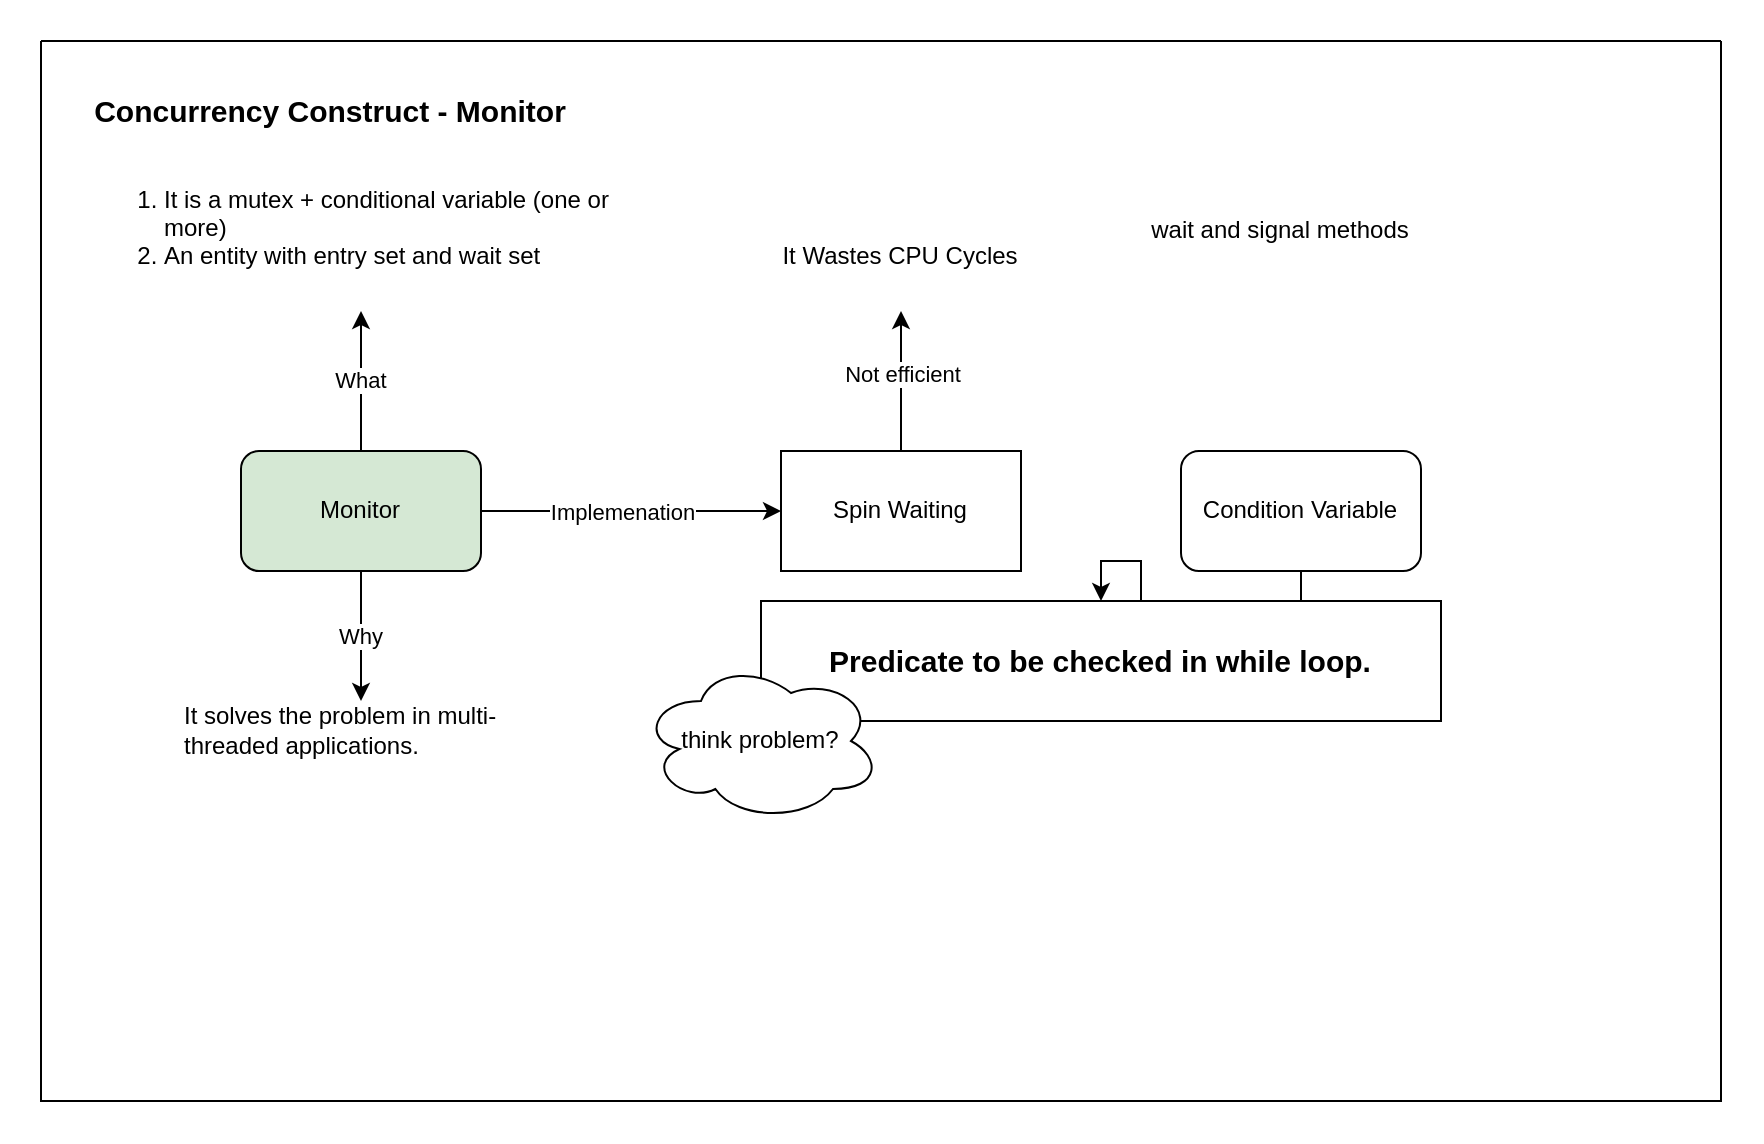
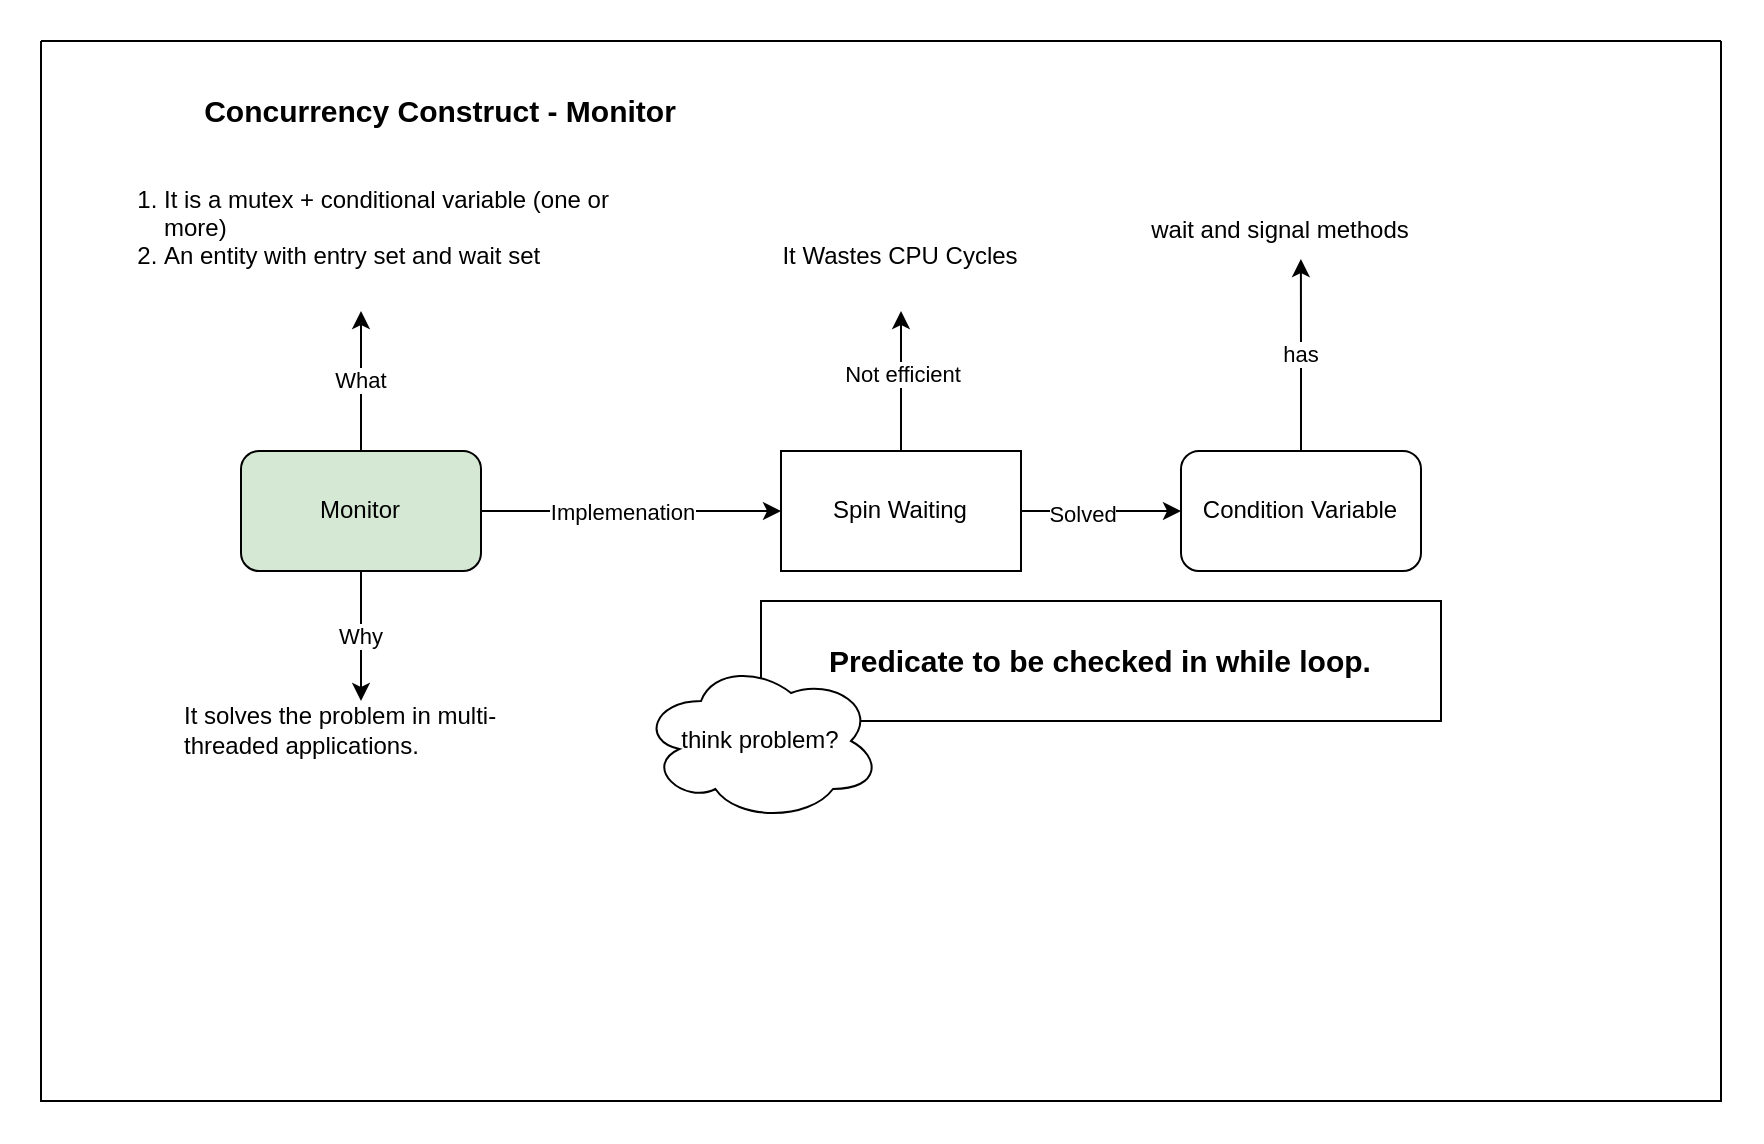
node "Concurrency Construct - Monitor": moved (331, 111) -> (441, 111)
edge "Spin Waiting" -> "Condition Variable": added, label "Solved"
edge "Condition Variable" -> "Predicate to be checked in while loop.": now "Condition Variable" -> "wait and signal methods"
